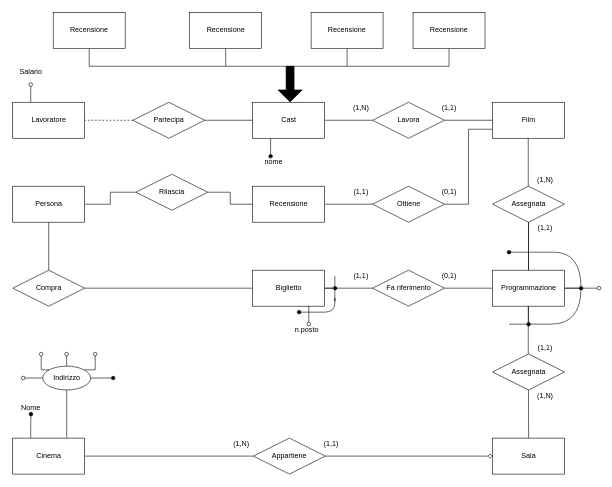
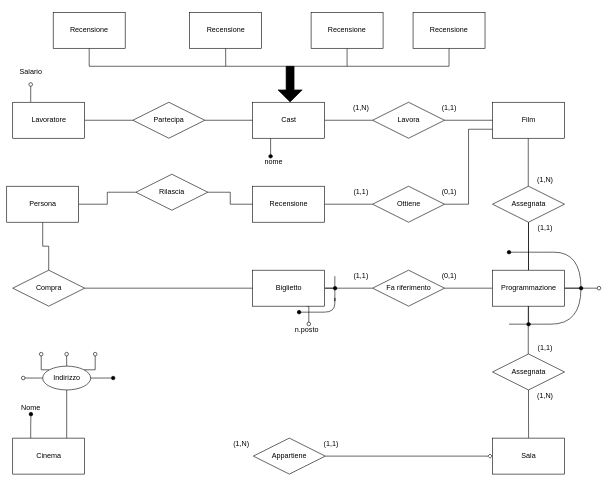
edge "Lavoratore" -- "Partecipa": style dashed -> solid
node "Persona": moved (49, 204) -> (43, 204)
edge "Cinema" -- "Appartiene": removed
